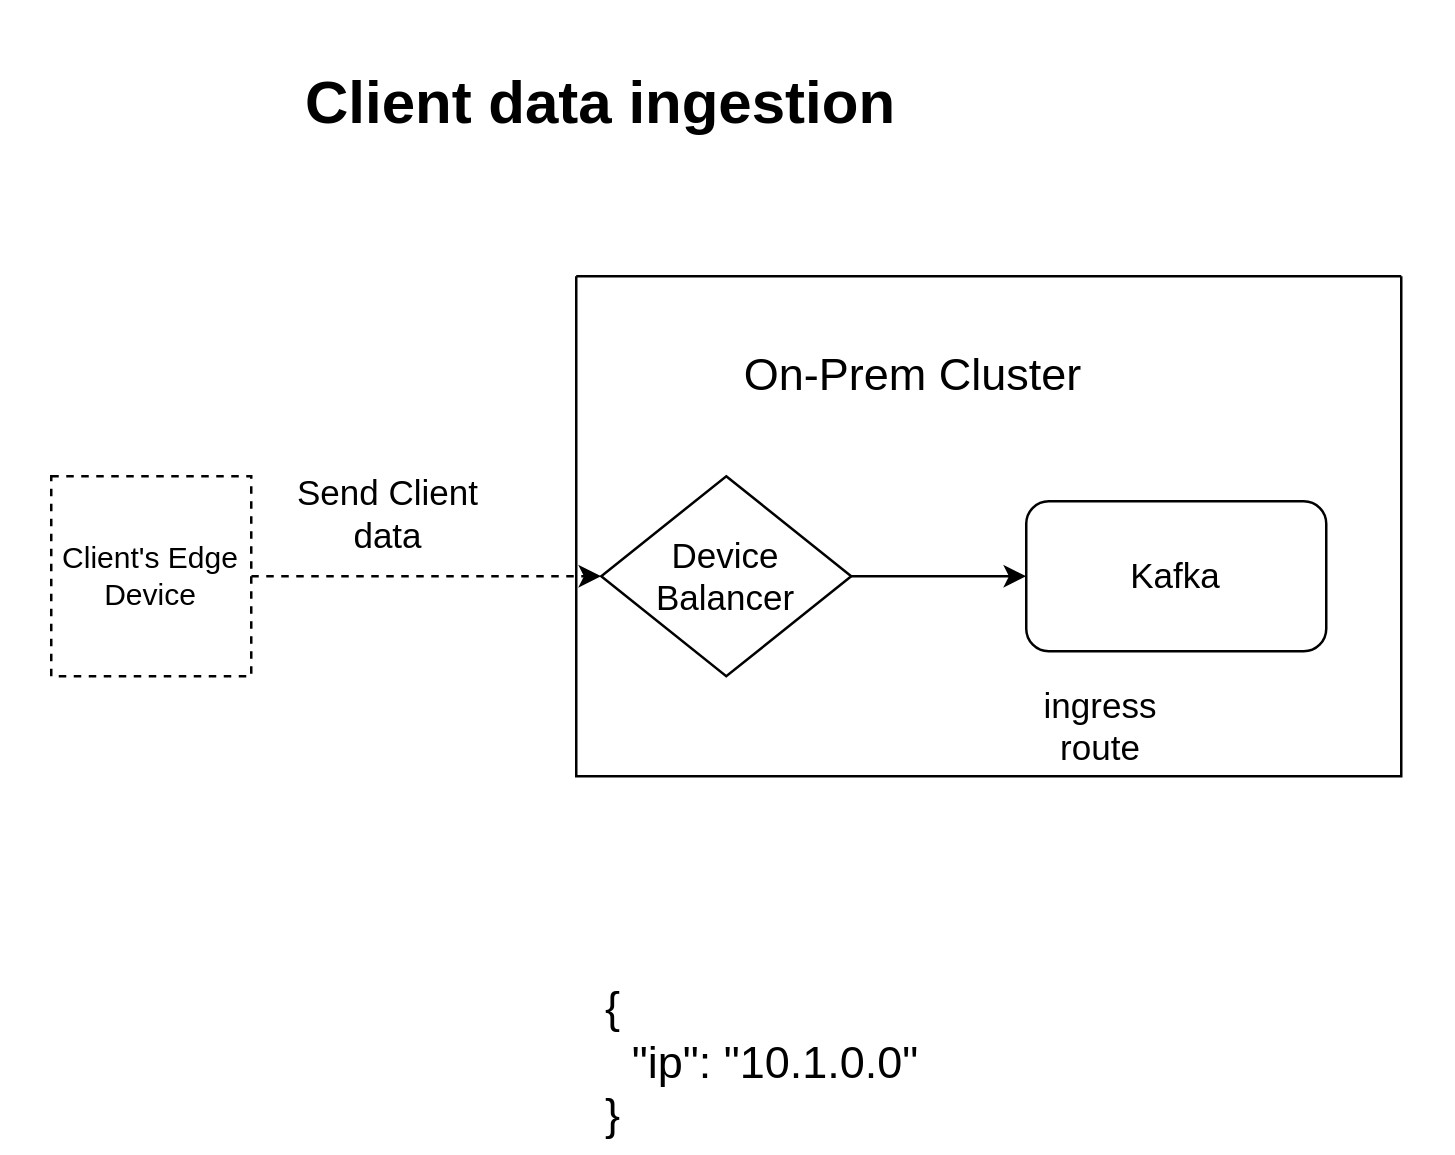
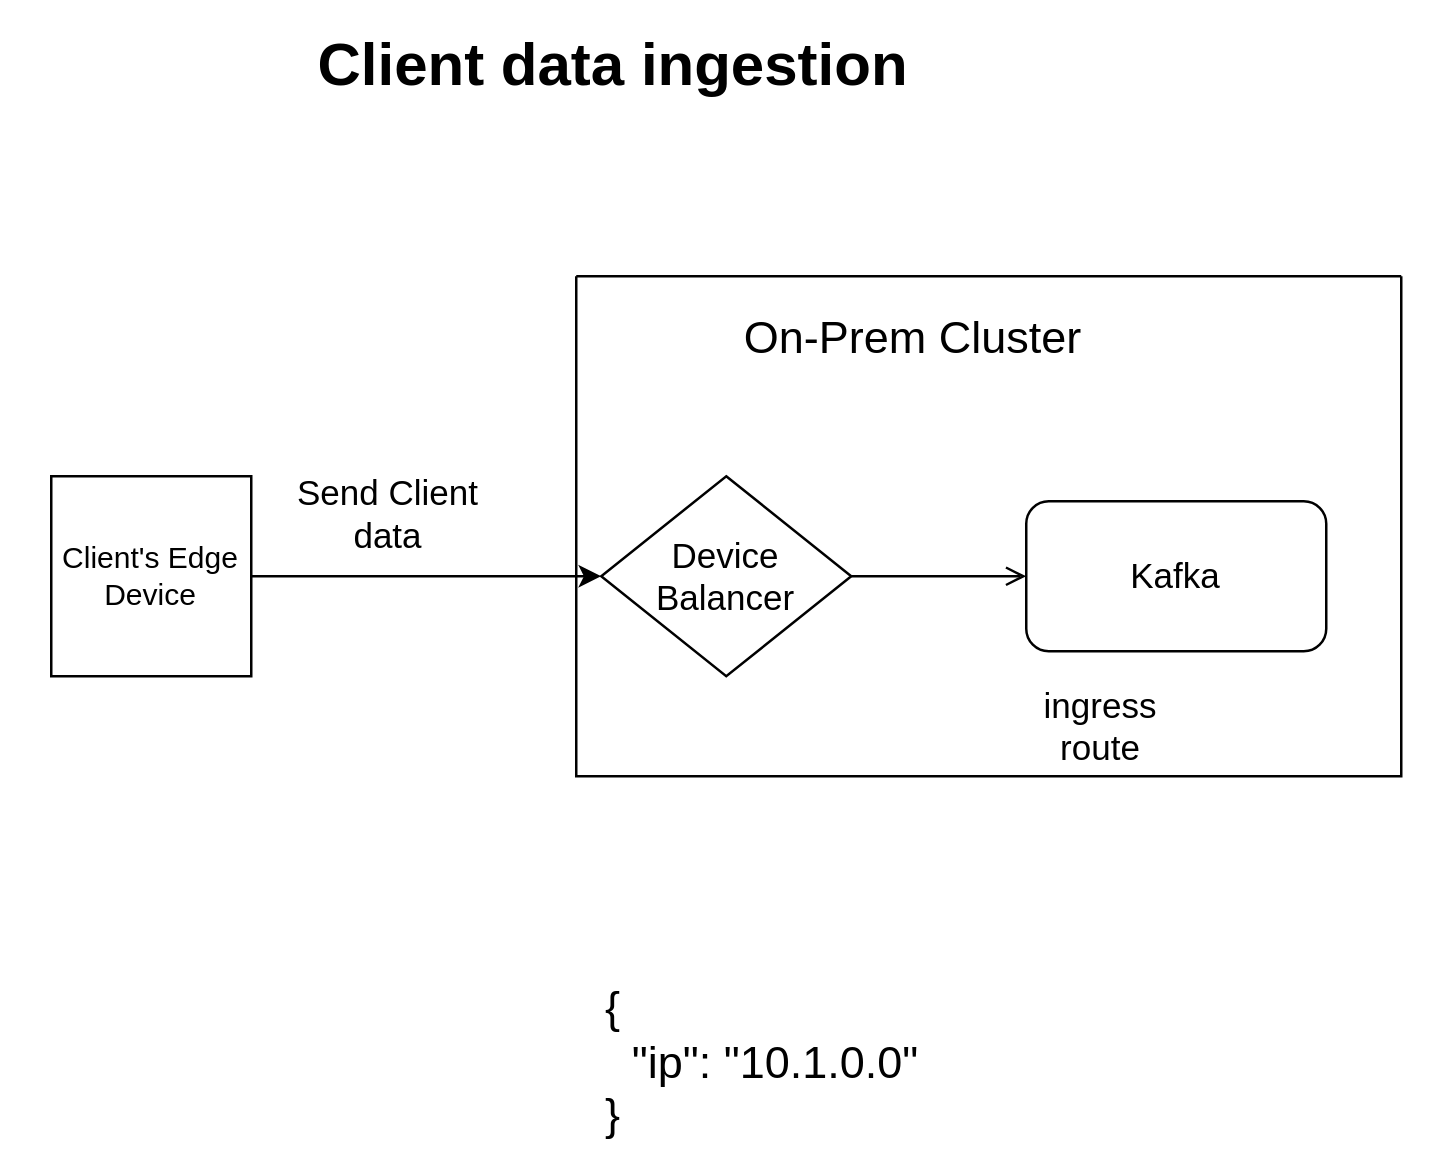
node "Client data ingestion": moved (726, 101) -> (739, 64)
node "On-Prem Cluster": moved (914, 376) -> (914, 339)
node "Client's Edge Device": style dashed -> solid
edge "Client's Edge Device" -> "Device Balancer": style dashed -> solid
edge "Device Balancer" -> "Kafka": arrowhead classic -> open
